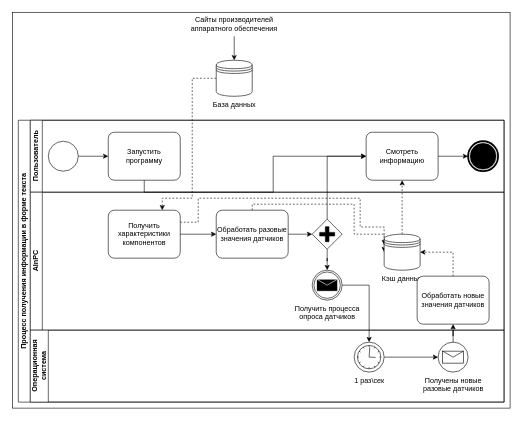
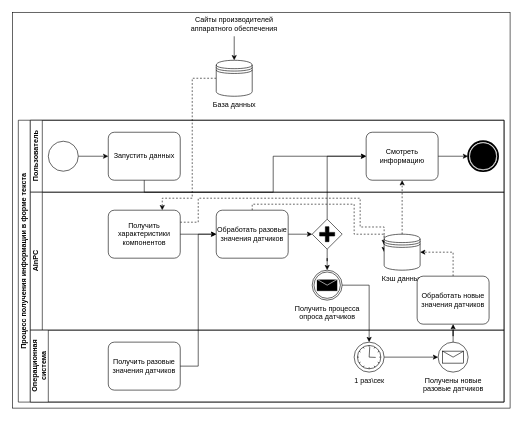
node "Запустить программу": label "Запустить программу" -> "Запустить данных"
edge "Получить разовые значения датчиков" -> "Обработать разовые значения датчиков": added
node "Получить разовые значения датчиков": added
